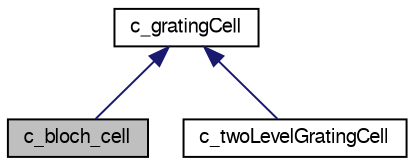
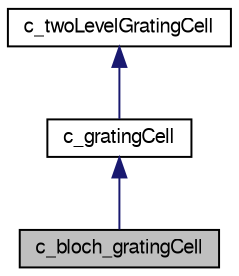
edge "c_twoLevelGratingCell" -> "c_gratingCell": reversed
node "c_bloch_cell": label "c_bloch_cell" -> "c_bloch_gratingCell"
